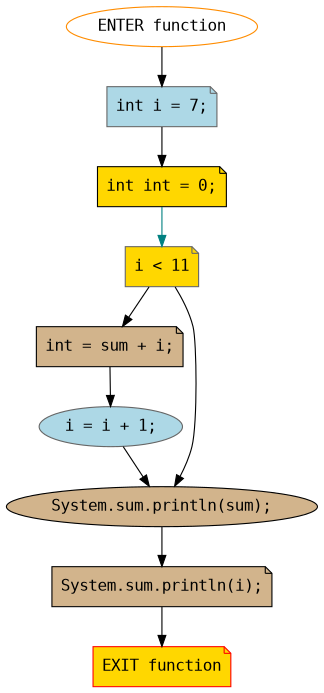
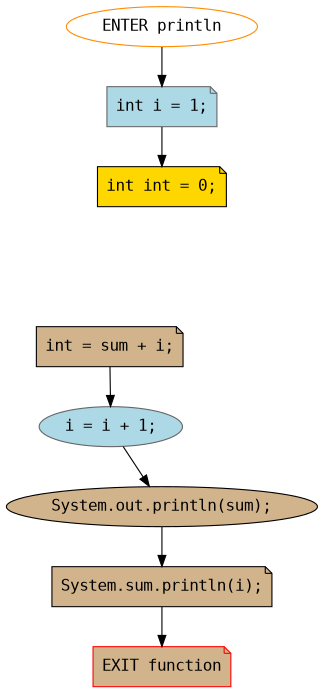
node "ENTER function": label "ENTER function" -> "ENTER println"
node "int i = 7;": label "int i = 7;" -> "int i = 1;"
node "i < 11": removed
node "System.sum.println(sum);": label "System.sum.println(sum);" -> "System.out.println(sum);"
node "EXIT function": fillcolor gold -> tan
